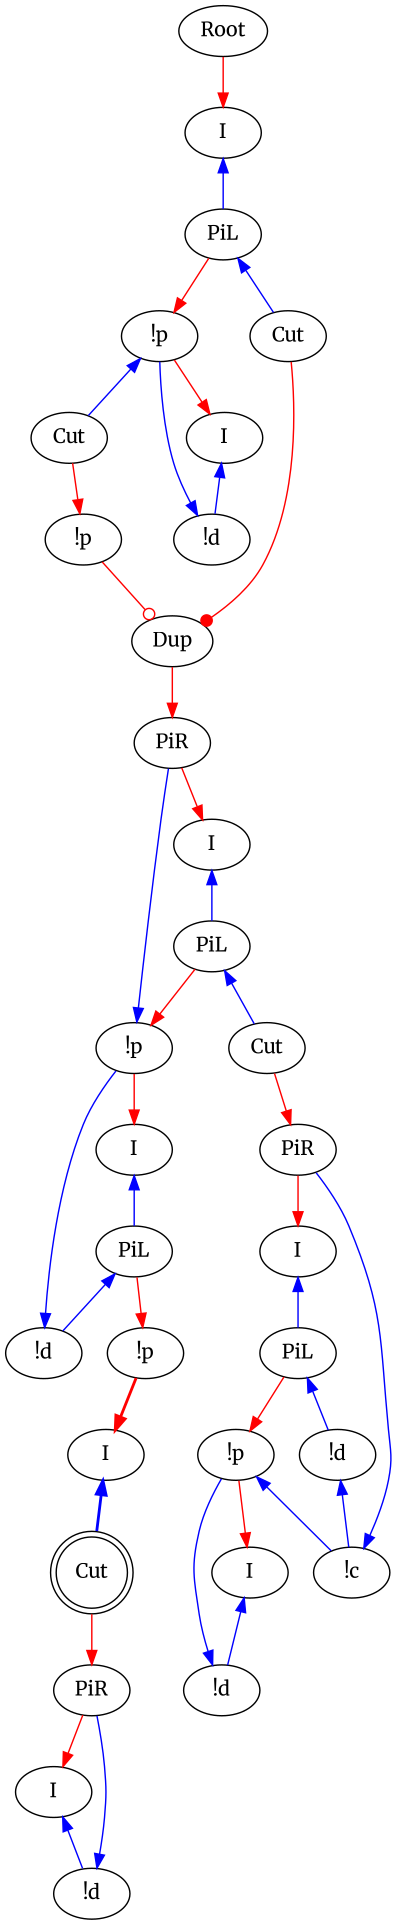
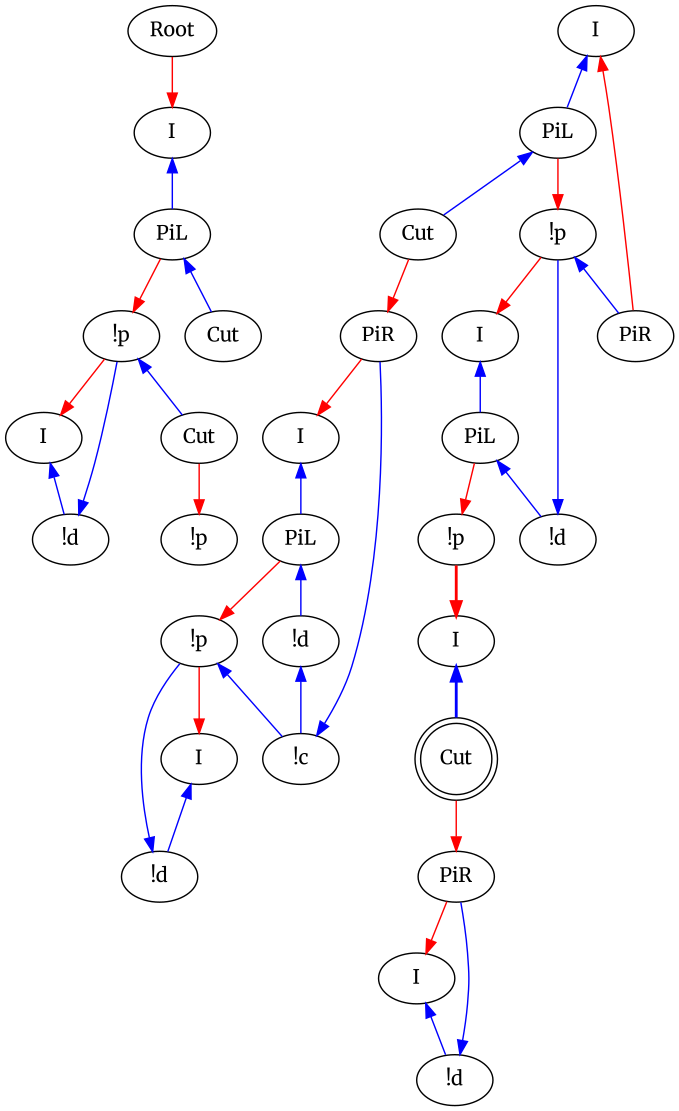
node "Dup": removed
